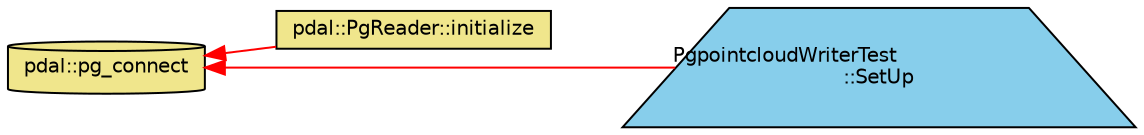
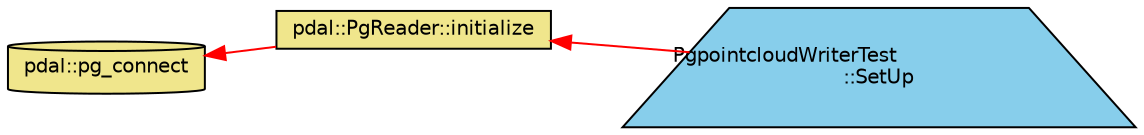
edge "PgpointcloudWriterTest ::SetUp" -> "pdal::pg_connect": now "PgpointcloudWriterTest ::SetUp" -> "pdal::PgReader::initialize"
